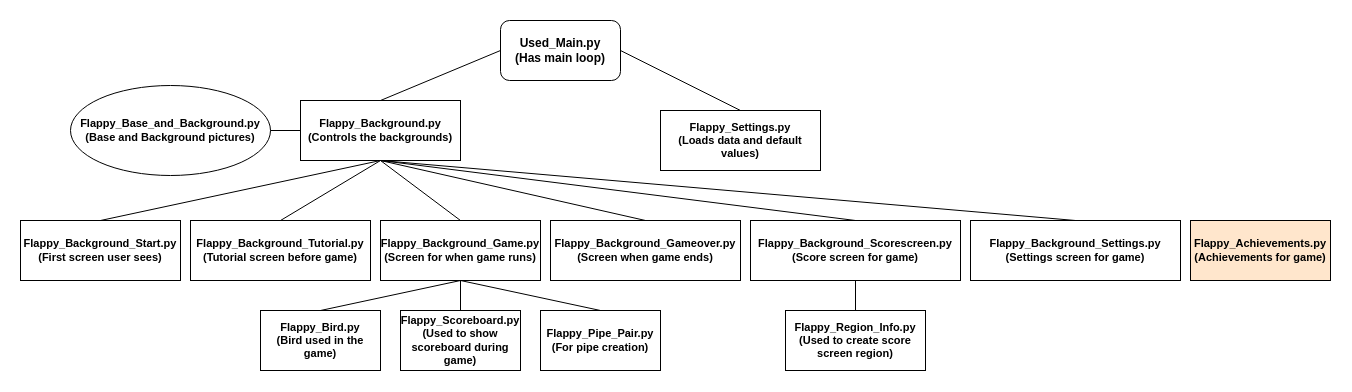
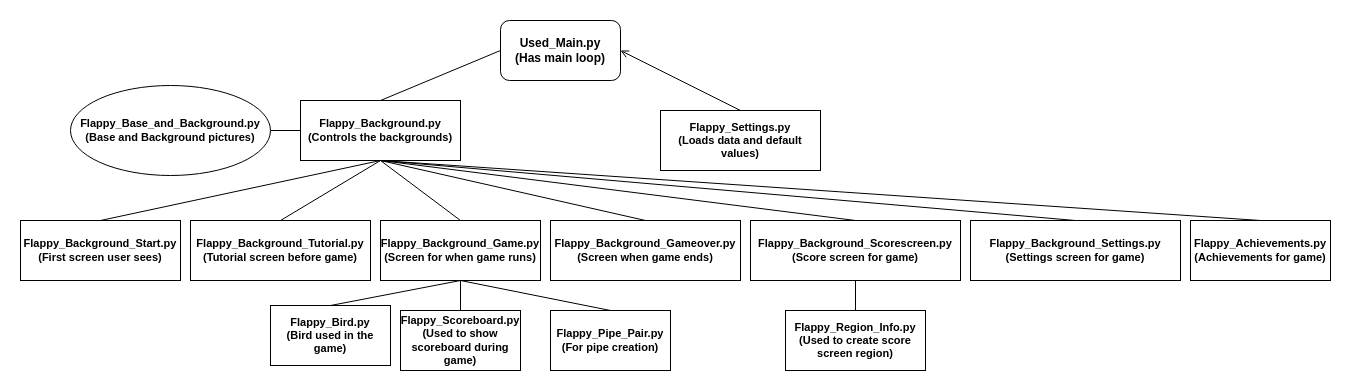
edge "Used_Main.py (Has main loop)" -- "Flappy_Settings.py (Loads data and default values)": arrowhead none -> open
edge "Flappy_Background.py (Controls the backgrounds)" -- "Flappy_Achievements.py (Achievements for game)": added
node "Flappy_Achievements.py (Achievements for game)": fillcolor #ffe6cc -> #ffffff
node "Flappy_Bird.py (Bird used in the game)": moved (321, 341) -> (331, 336)
node "Flappy_Pipe_Pair.py (For pipe creation)": moved (601, 341) -> (611, 341)
